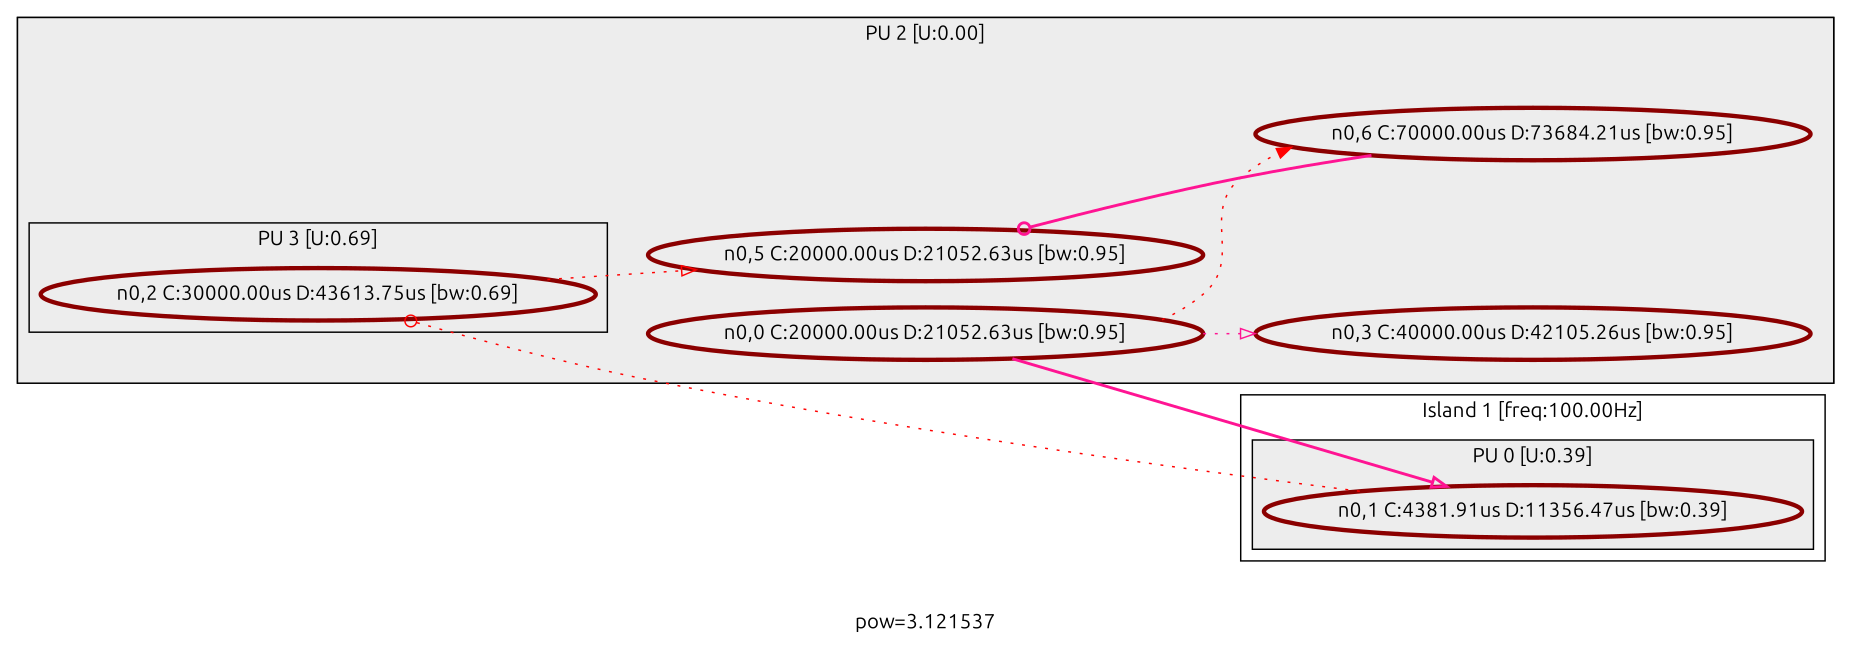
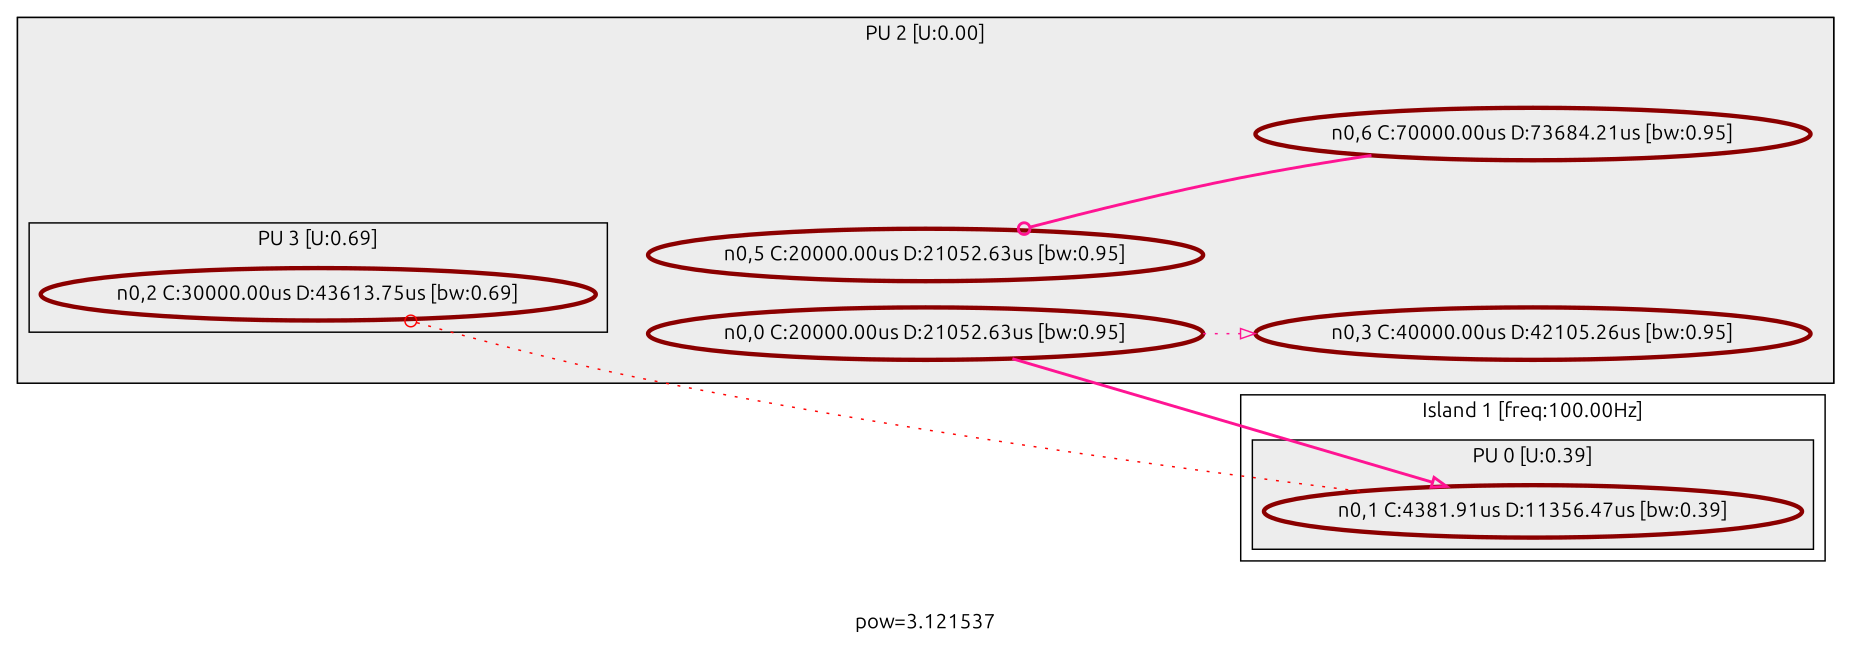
edge "n0,0 C:20000.00us D:21052.63us [bw:0.95]" -> "n0,6 C:70000.00us D:73684.21us [bw:0.95]": removed
edge "n0,2 C:30000.00us D:43613.75us [bw:0.69]" -> "n0,5 C:20000.00us D:21052.63us [bw:0.95]": removed
